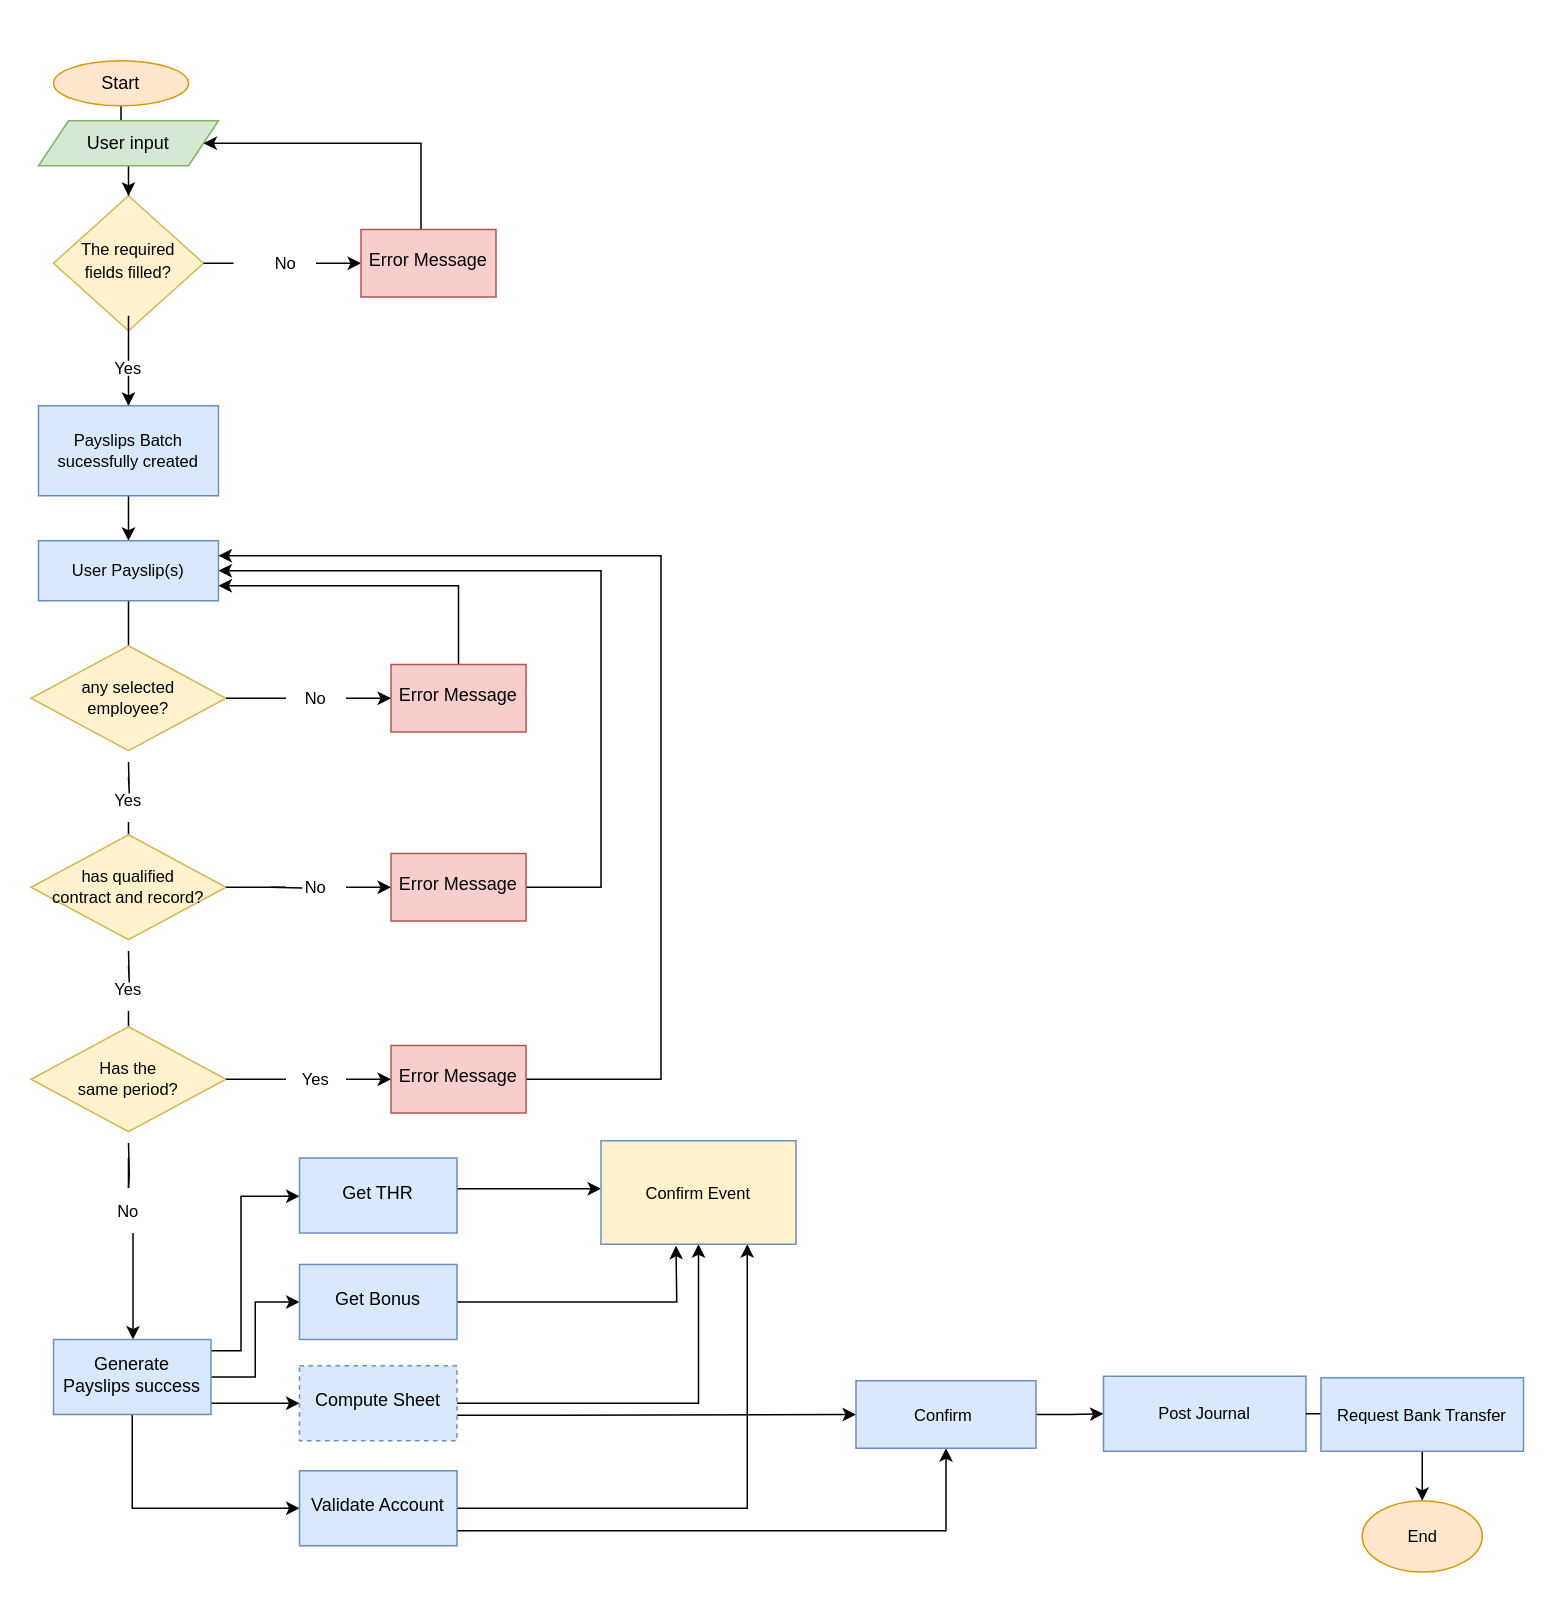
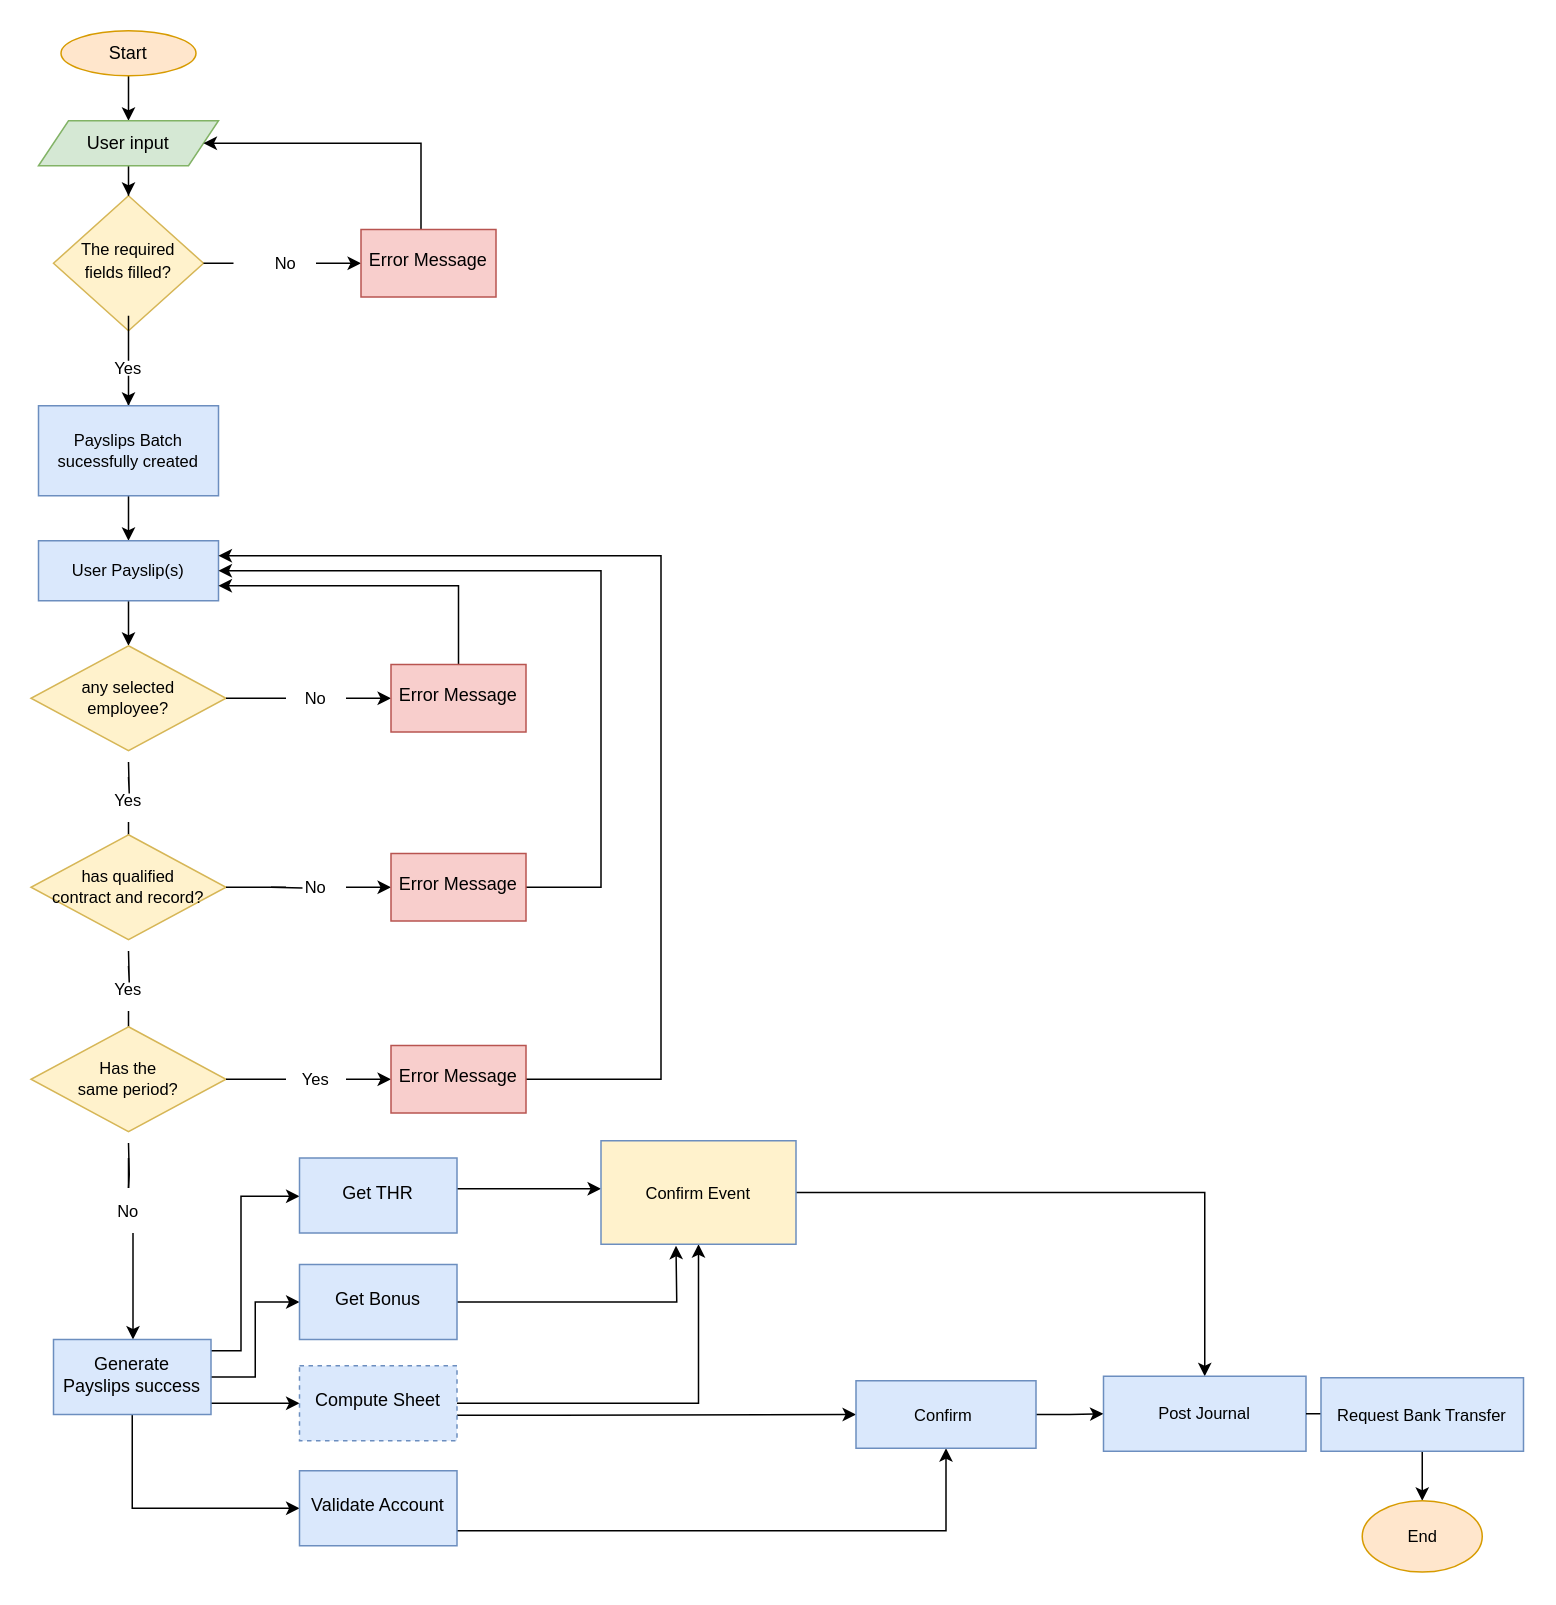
node "Start": moved (121, 83) -> (128, 53)
edge "User Payslip(s)" -- "any selected employee?": arrowhead none -> classic
edge "Confirm Event" -> "Post Journal": added
edge "Validate Account" -> "Confirm Event": removed
